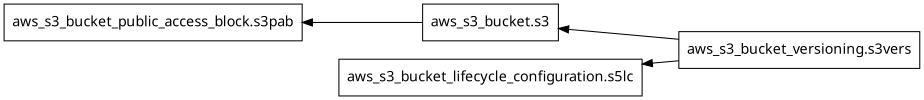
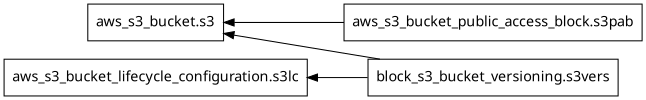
edge "aws_s3_bucket.s3" -> "aws_s3_bucket_public_access_block.s3pab": reversed
node "aws_s3_bucket_versioning.s3vers": label "aws_s3_bucket_versioning.s3vers" -> "block_s3_bucket_versioning.s3vers"
node "aws_s3_bucket_lifecycle_configuration.s5lc": label "aws_s3_bucket_lifecycle_configuration.s5lc" -> "aws_s3_bucket_lifecycle_configuration.s3lc"
